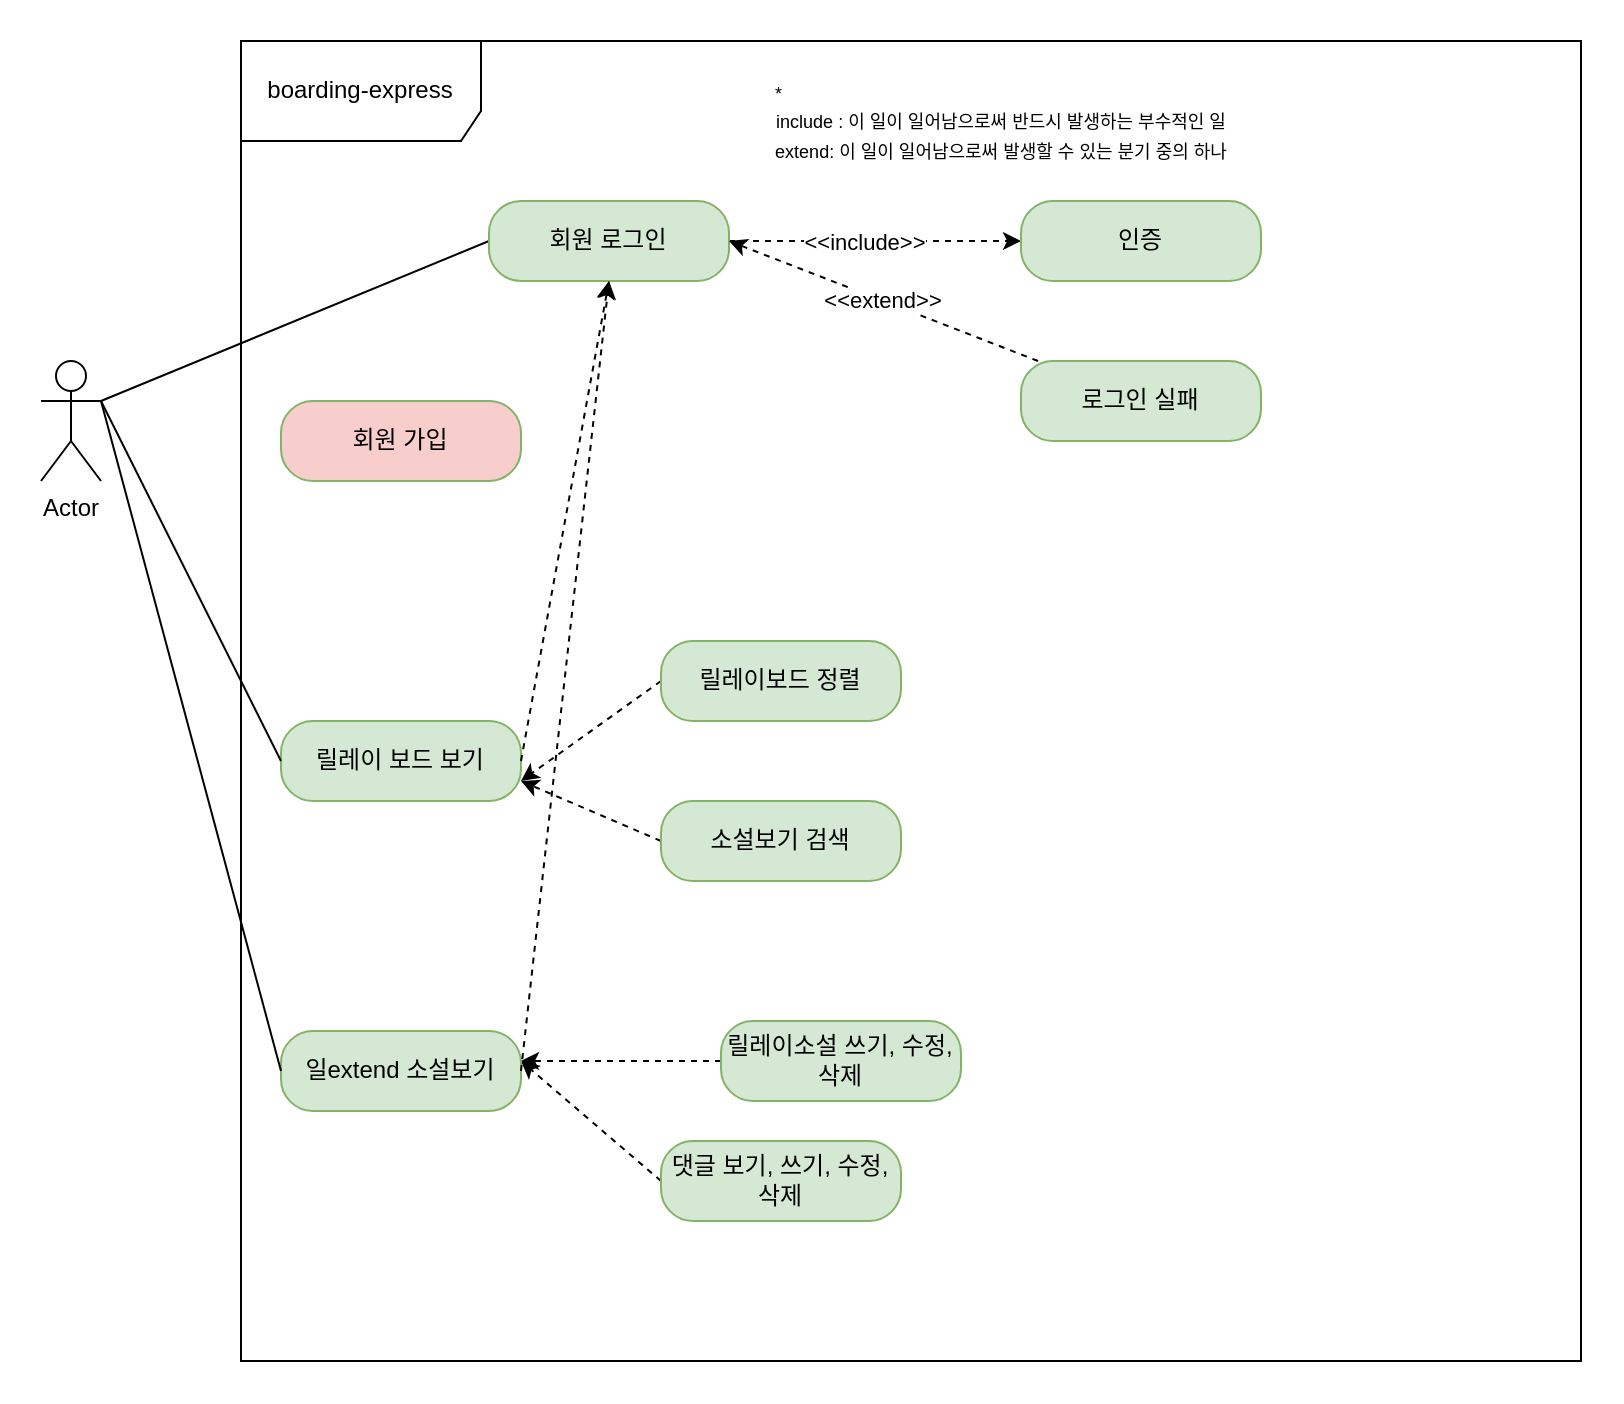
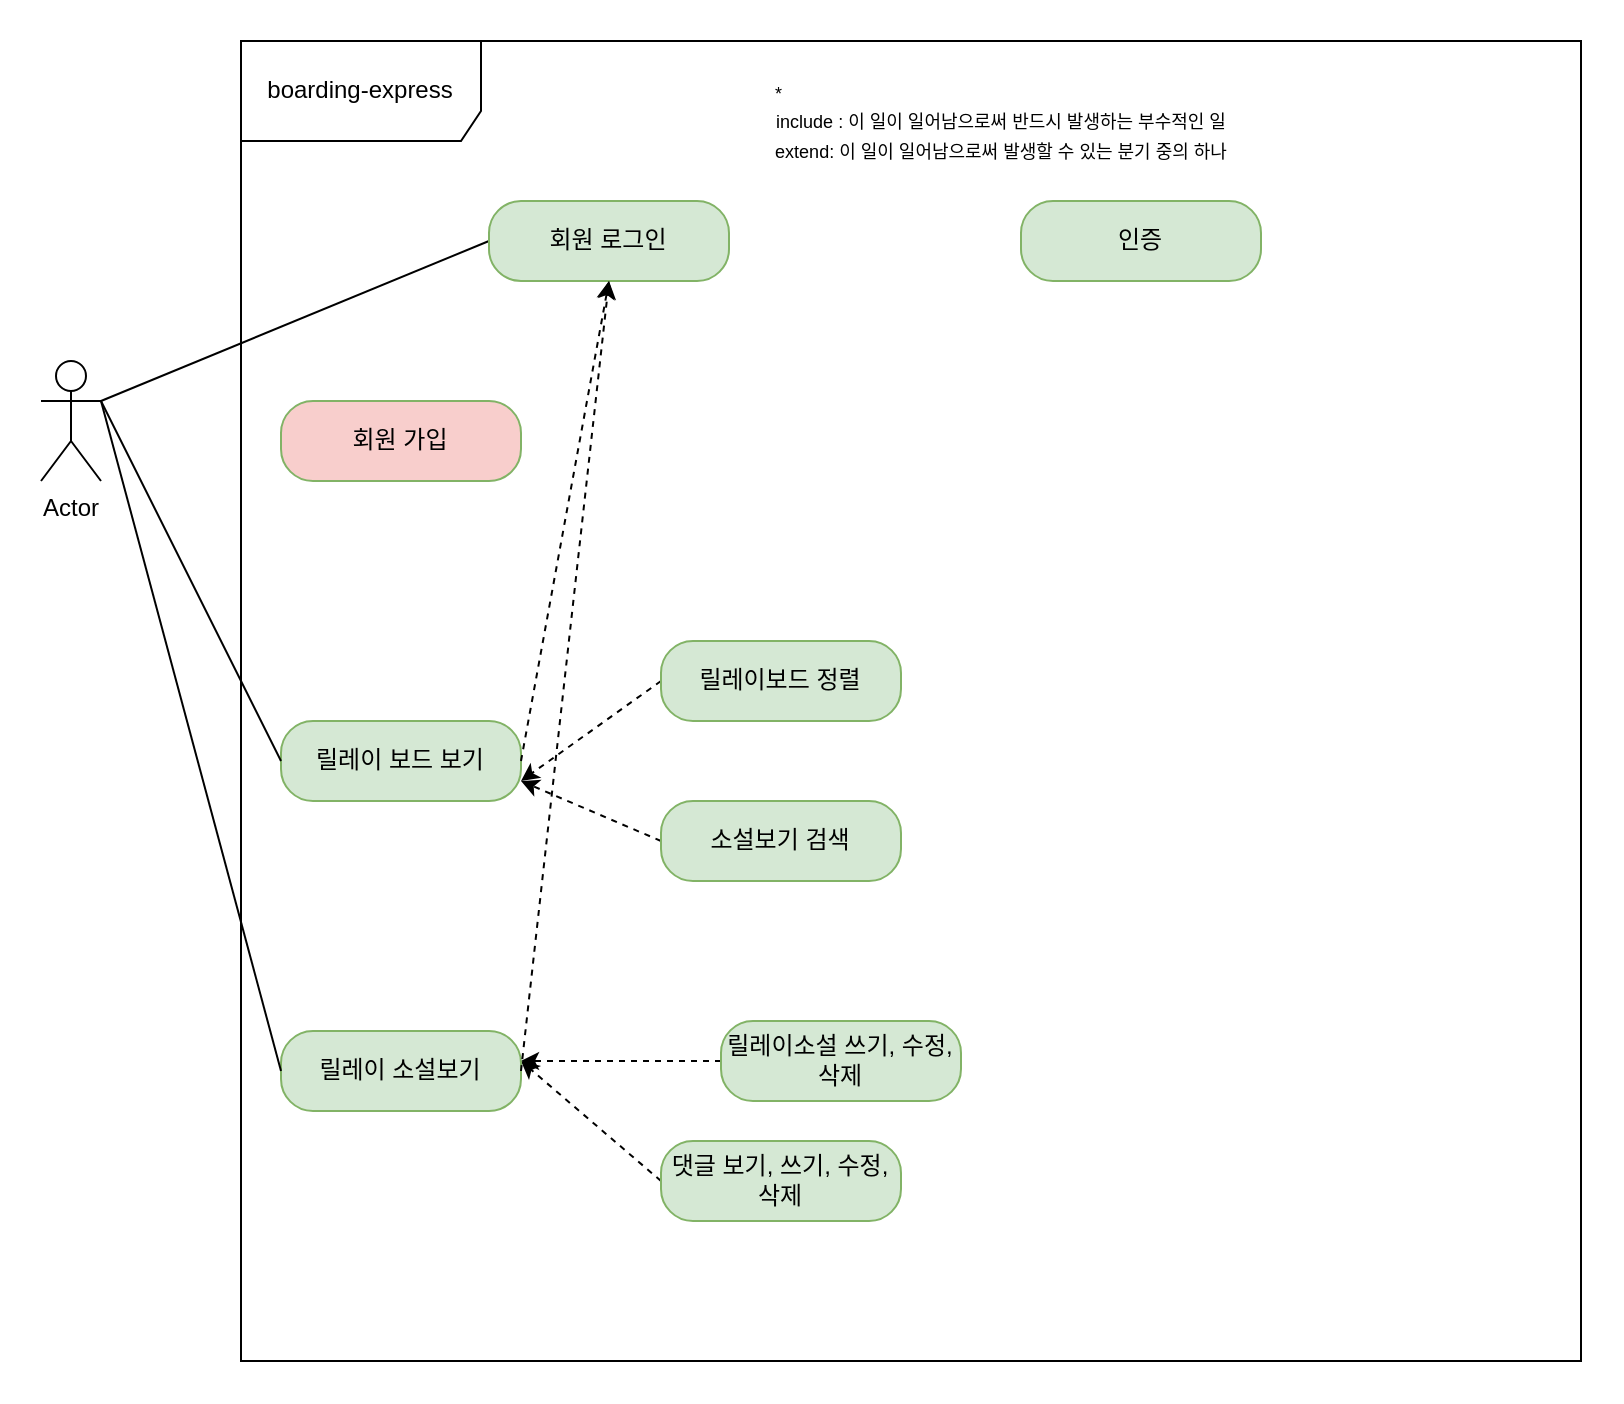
edge "회원 로그인" -> "인증": removed, label "<<include>>"
edge "로그인 실패" -> "회원 로그인": removed, label "<<extend>>"
node "로그인 실패": removed
node "일extend 소설보기": label "일extend 소설보기" -> "릴레이 소설보기"
